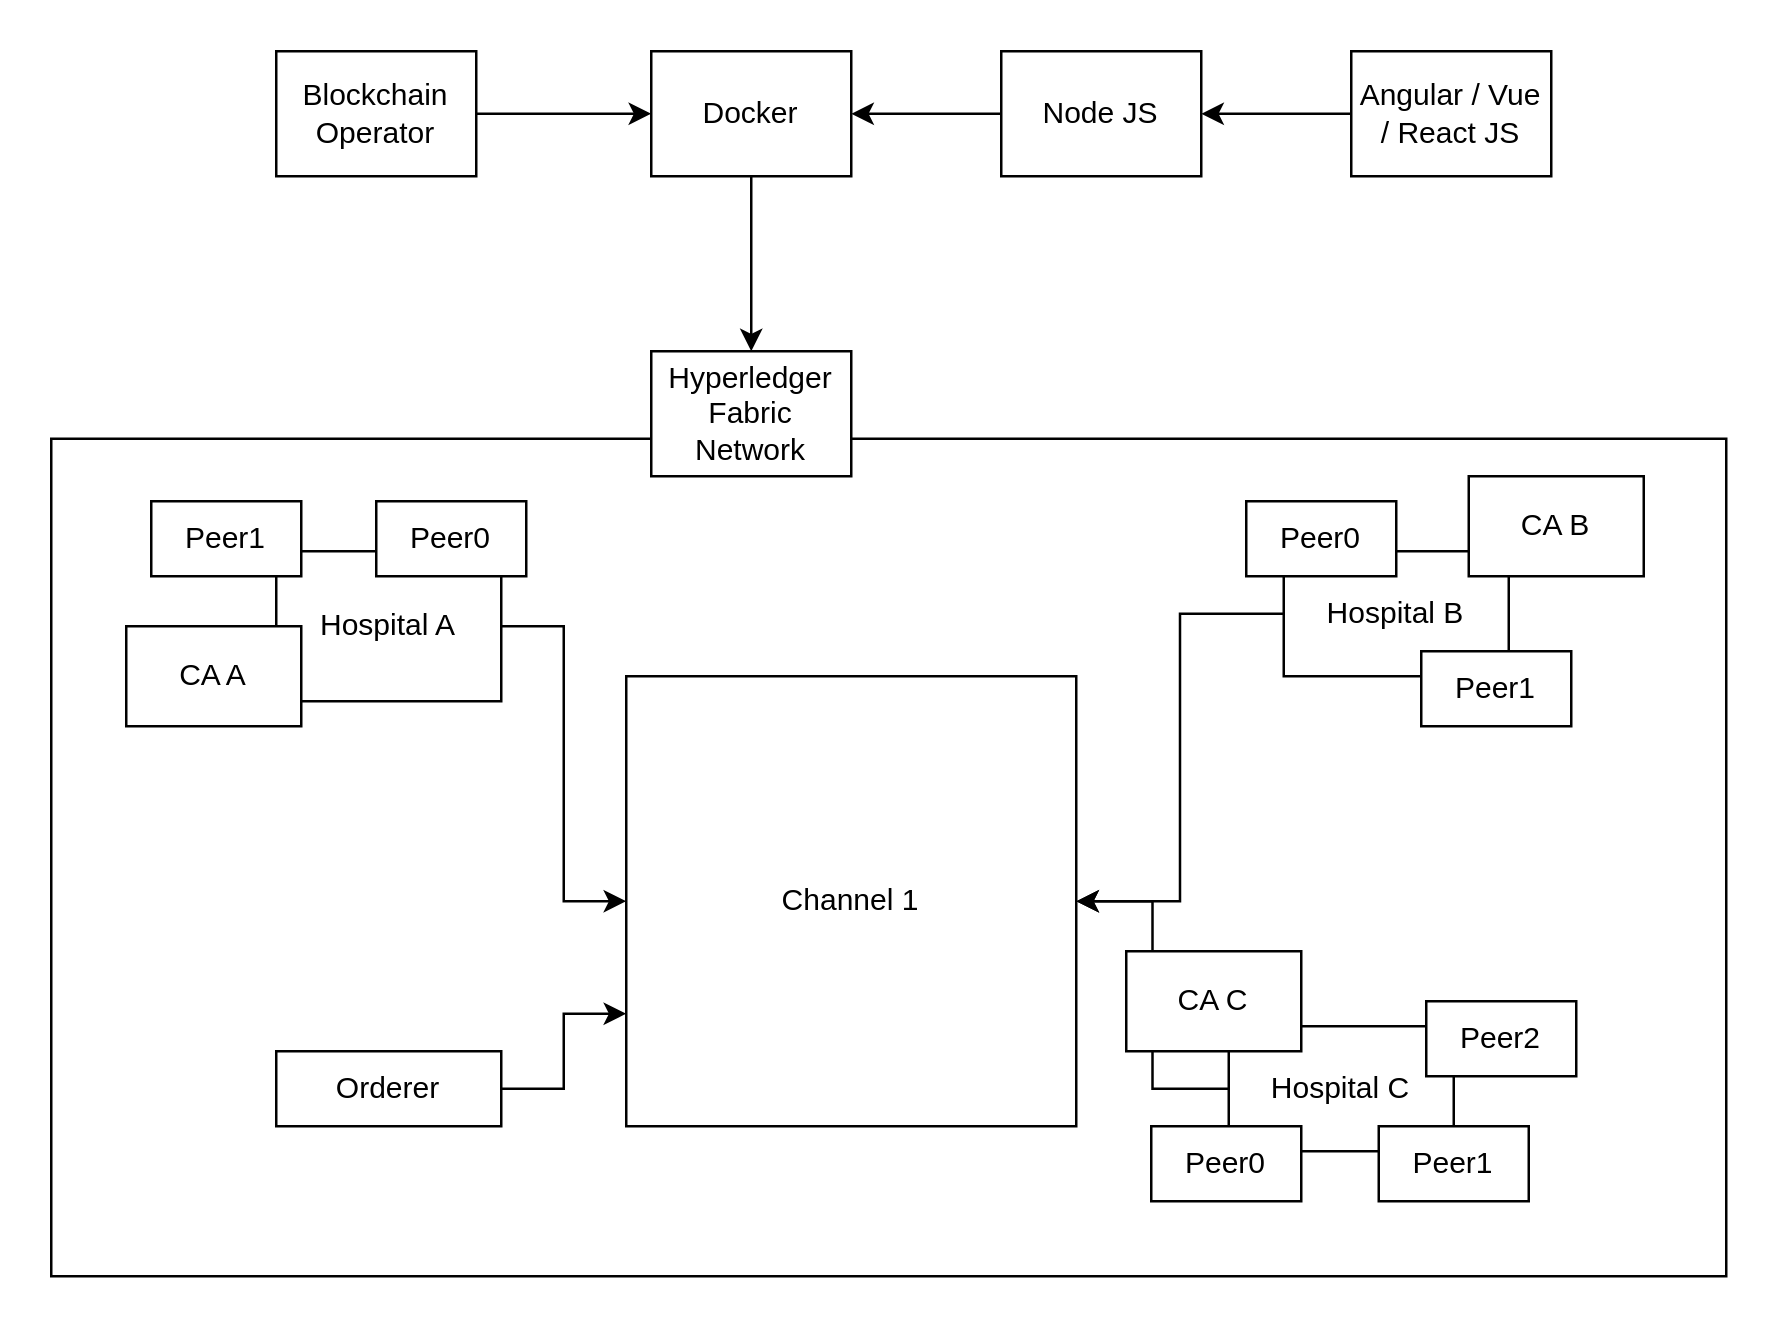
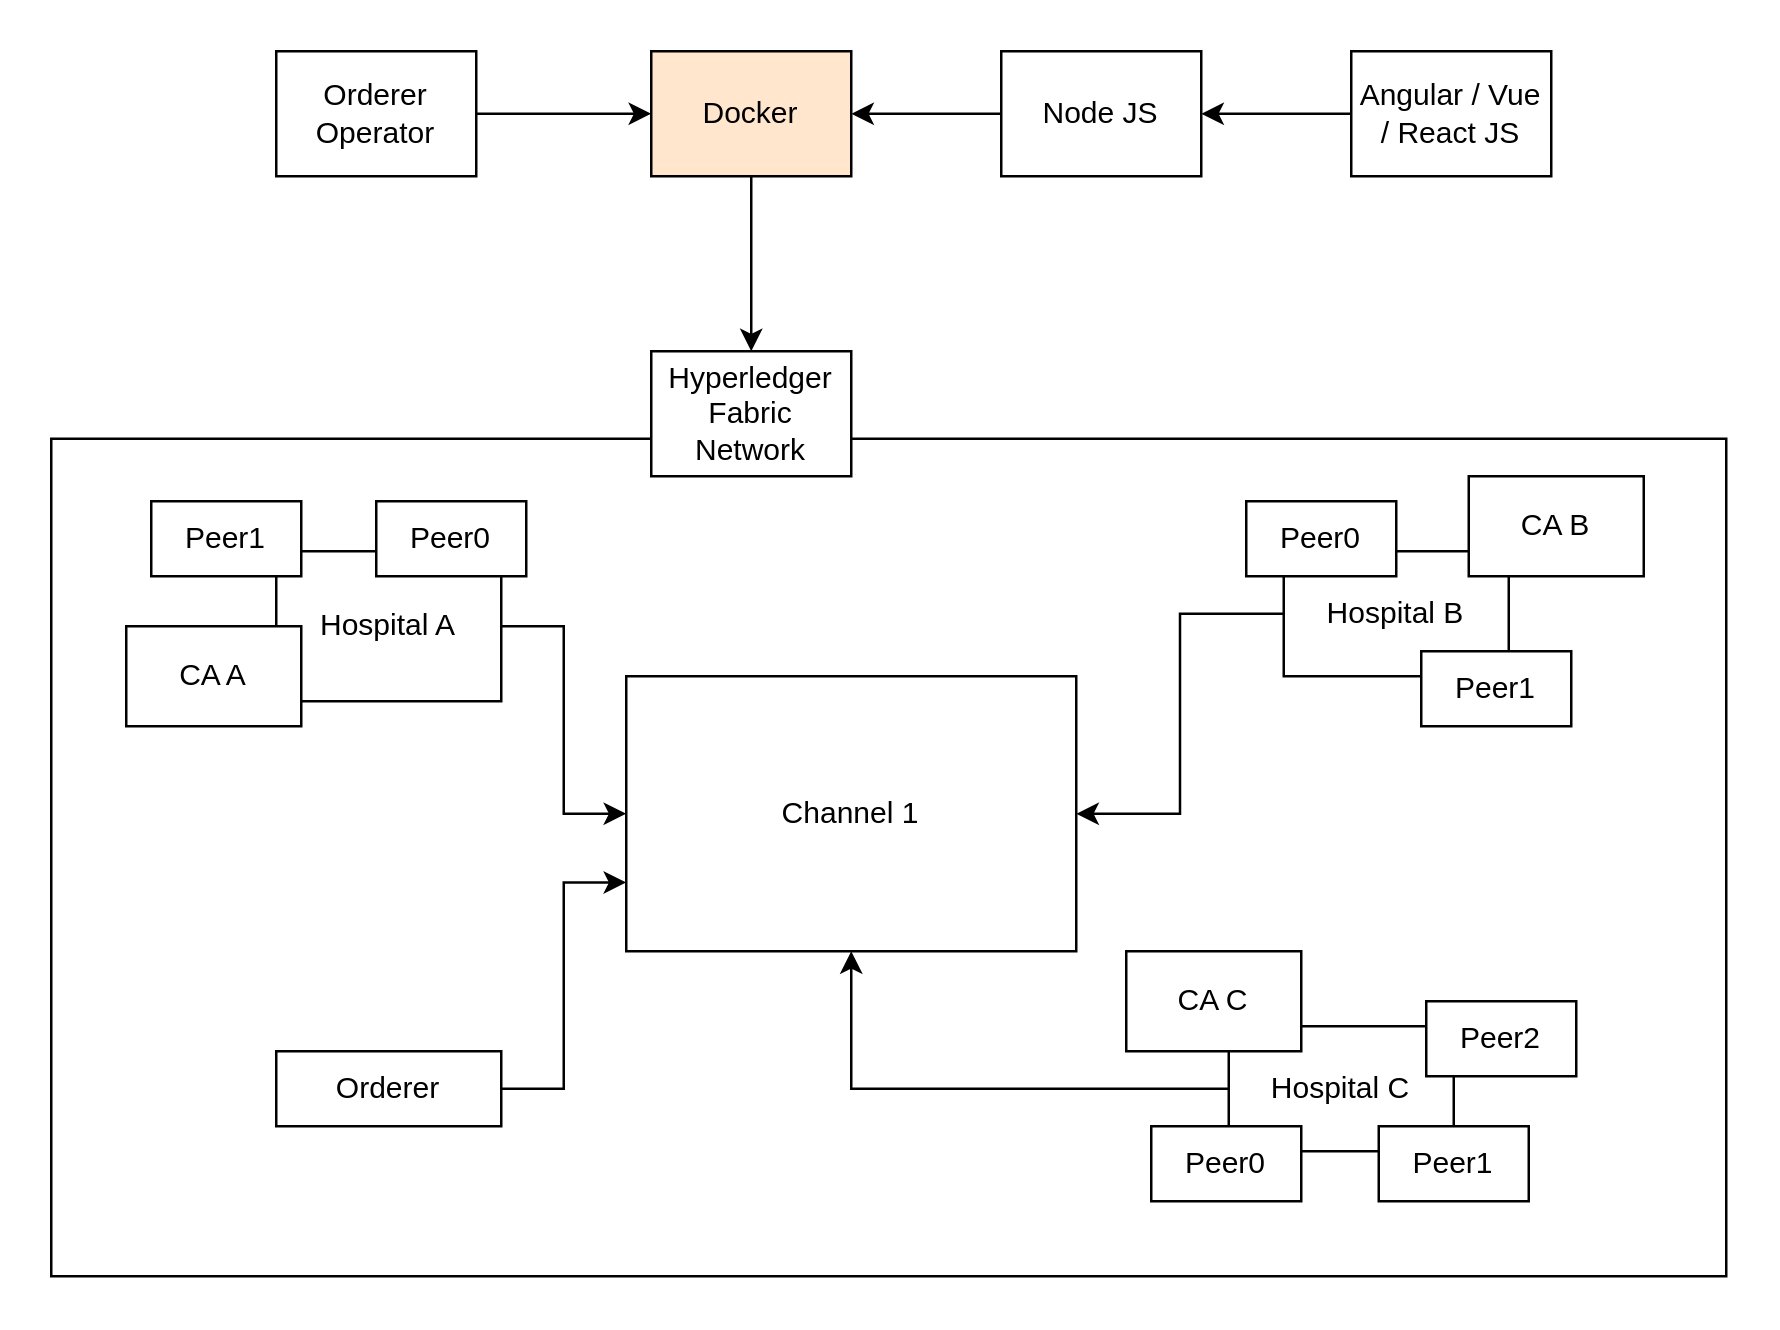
node "Blockchain Operator": label "Blockchain Operator" -> "Orderer Operator"
node "Docker": fillcolor #ffffff -> #ffe6cc
node "Channel 1": size 450x450 -> 450x275
